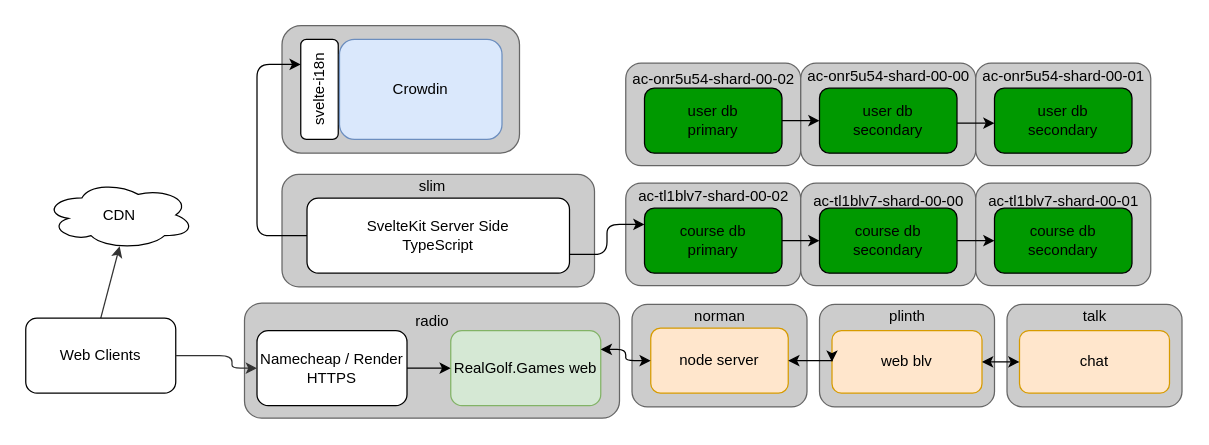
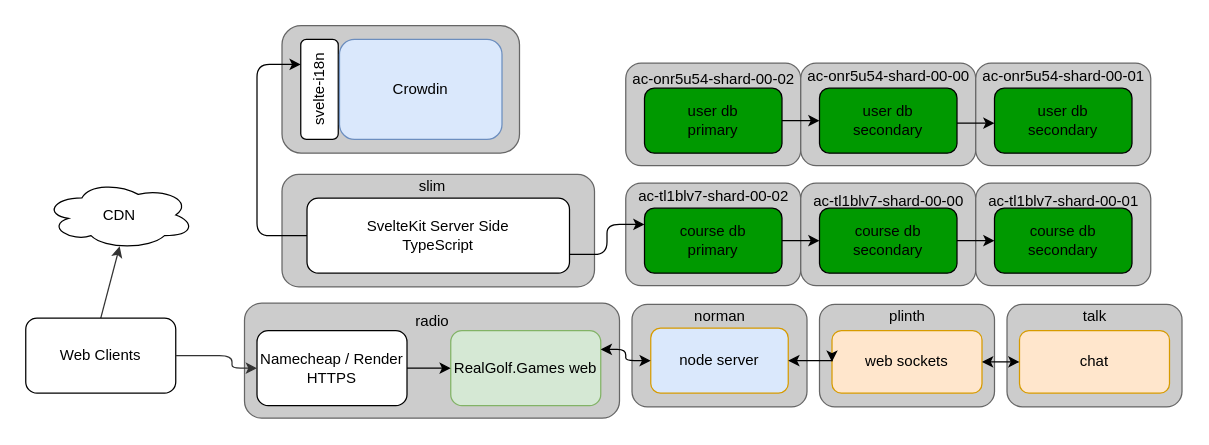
node "node server": fillcolor #ffe6cc -> #dae8fc
node "web blv": label "web blv" -> "web sockets"
